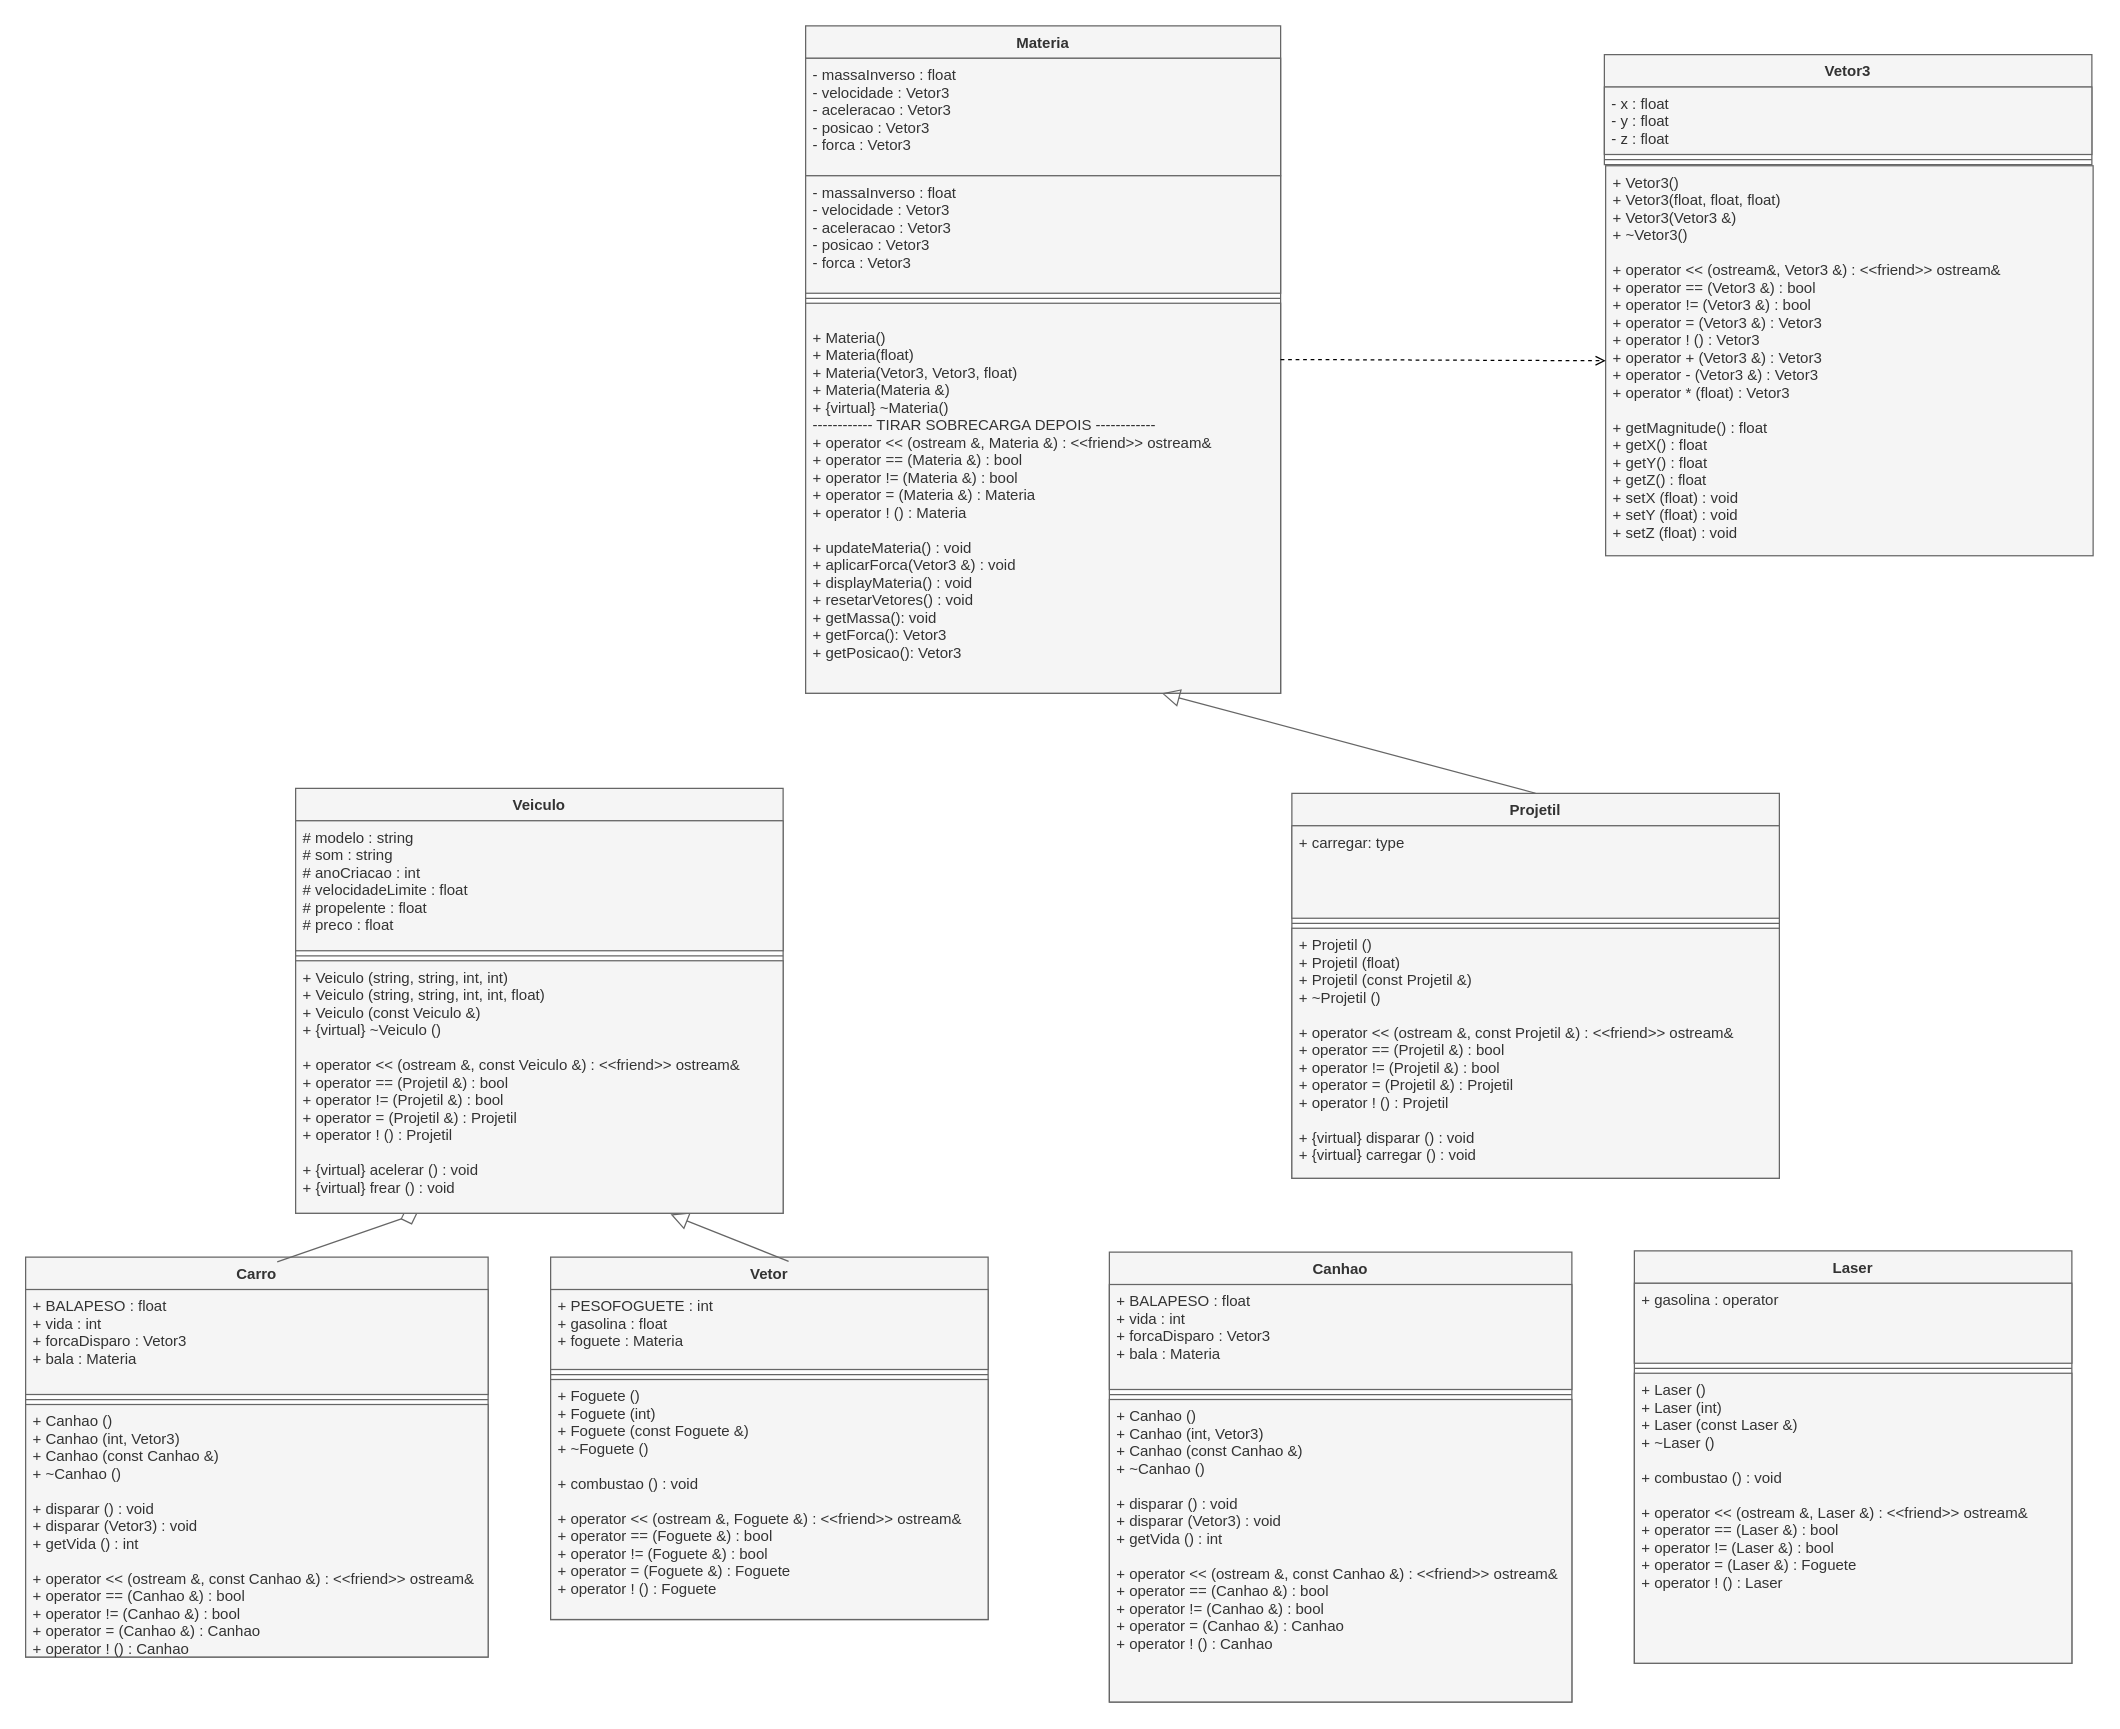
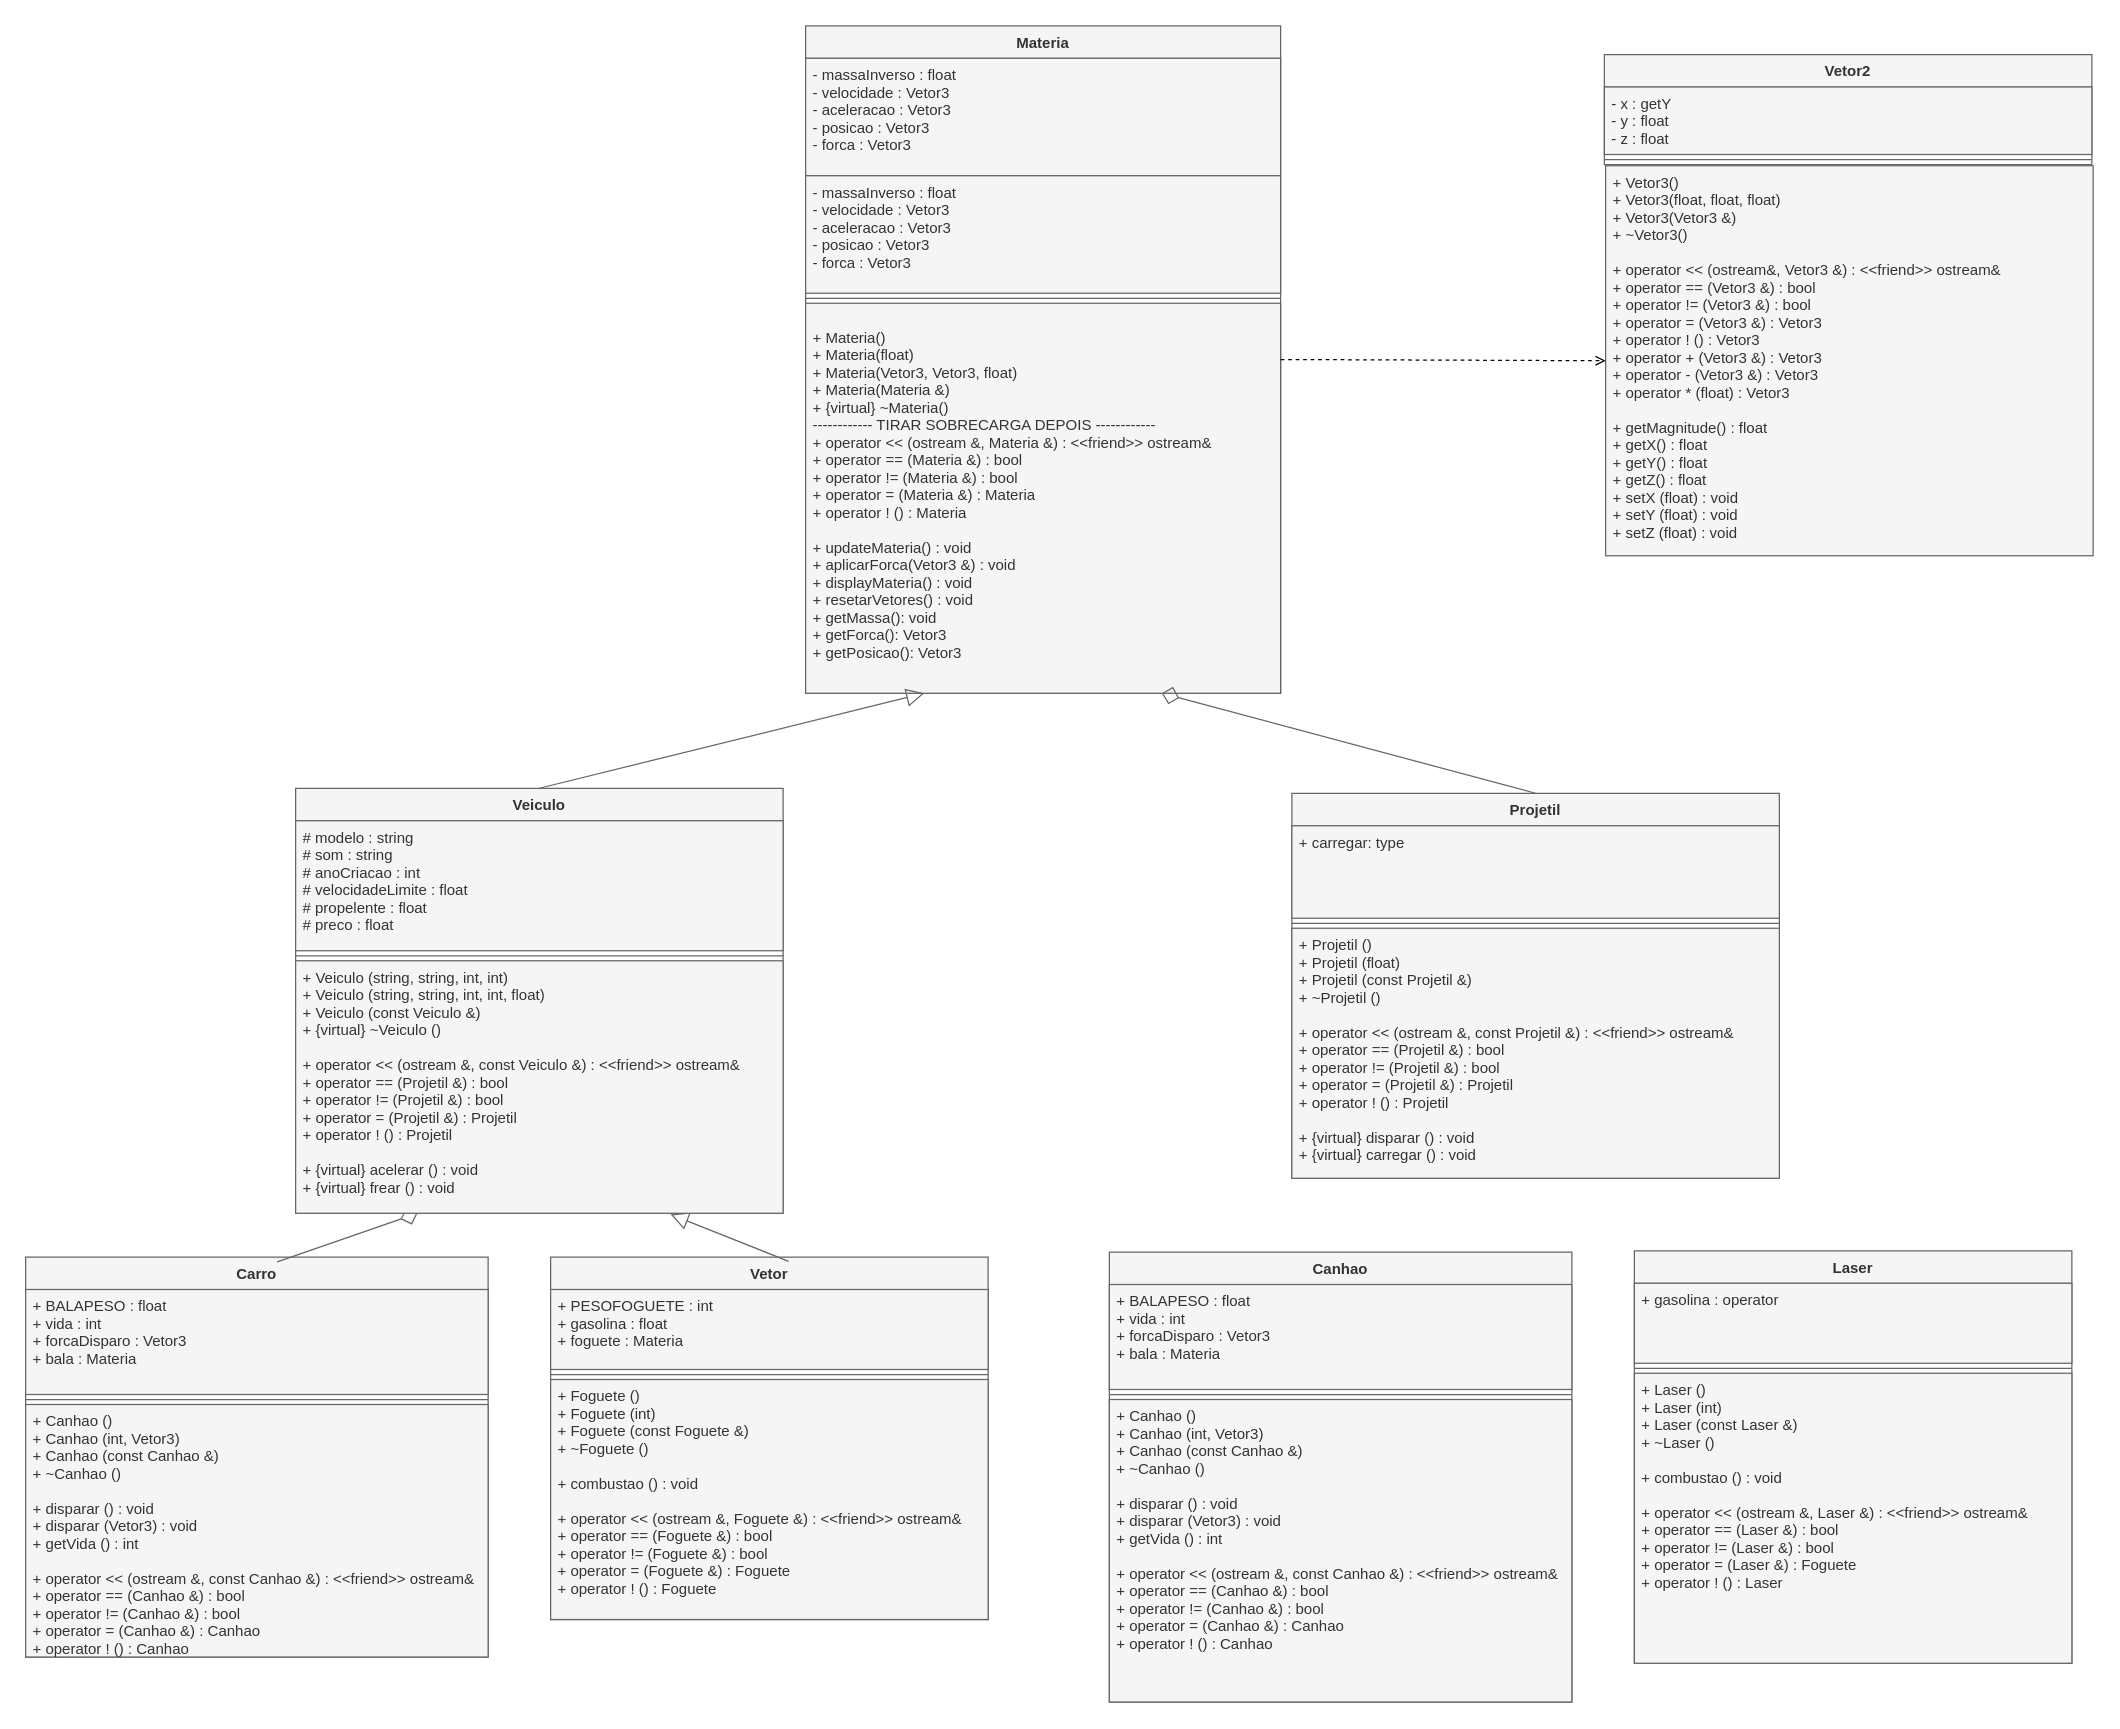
node "Vetor3": label "Vetor3" -> "Vetor2"
node "- x : float - y : float - z : float": label "- x : float - y : float - z : float" -> "- x : getY - y : float - z : float"
edge "Projetil" -> "Materia": arrowhead block -> diamond
edge "Veiculo" -> "Materia": added
